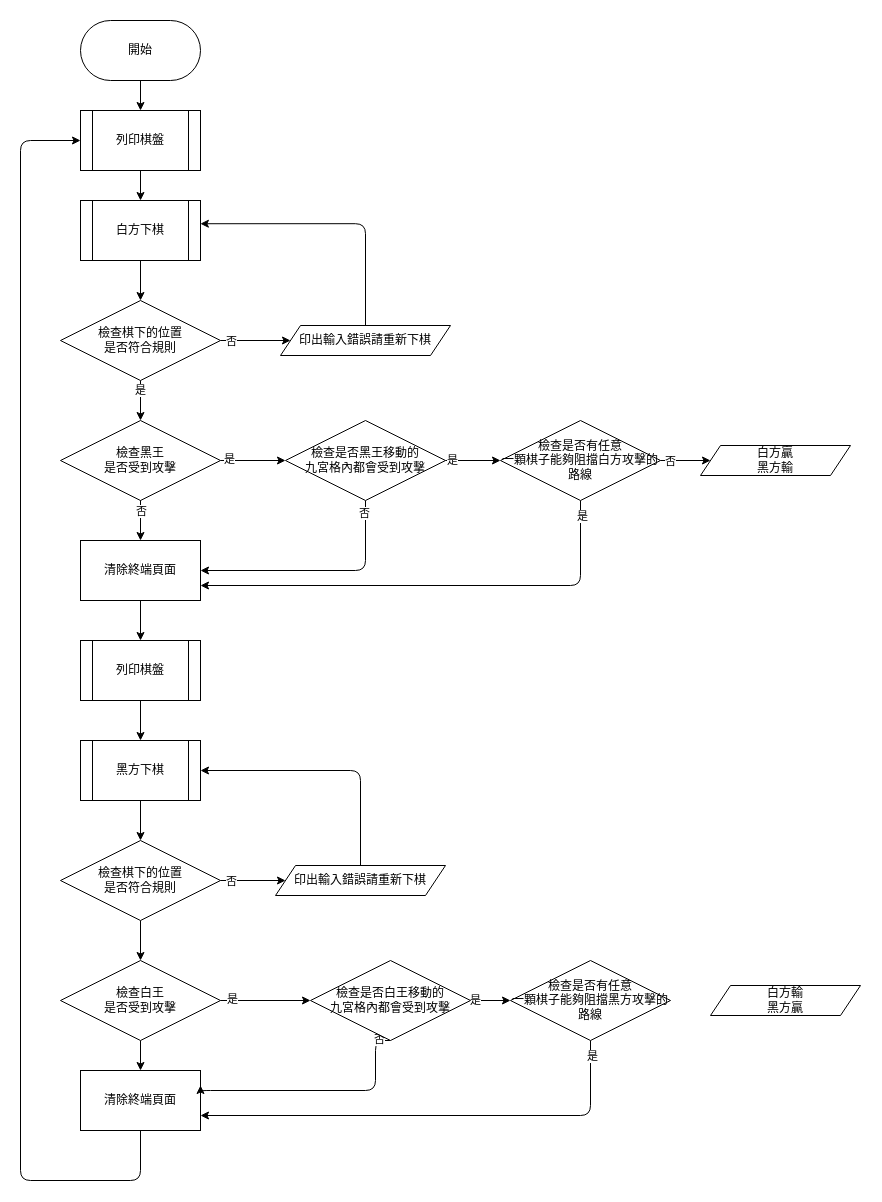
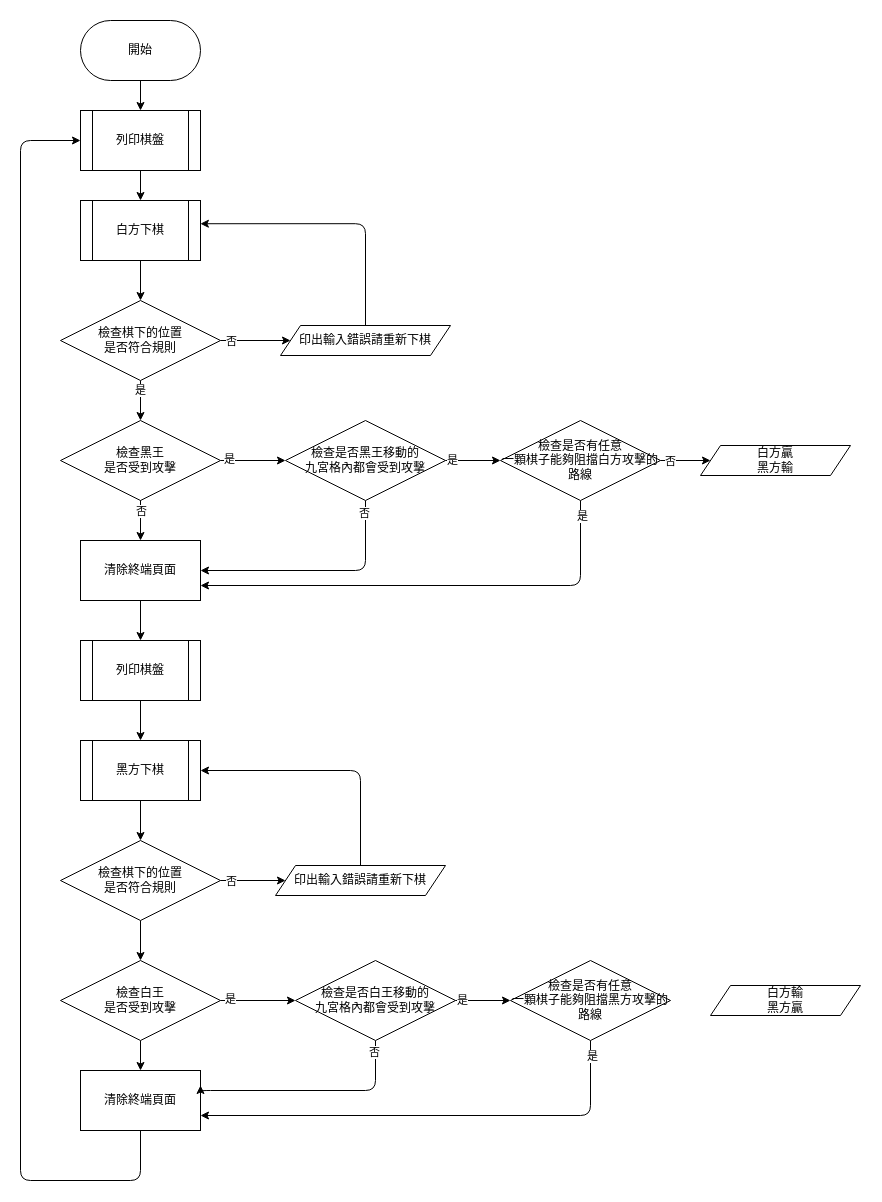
node "檢查是否白王移動的 九宮格內都會受到攻擊": moved (391, 1001) -> (376, 1001)
